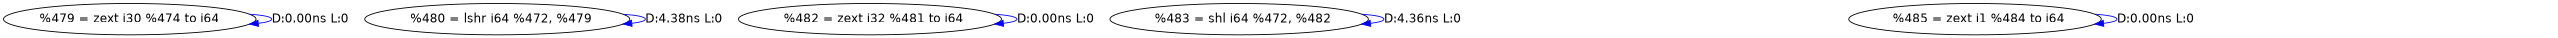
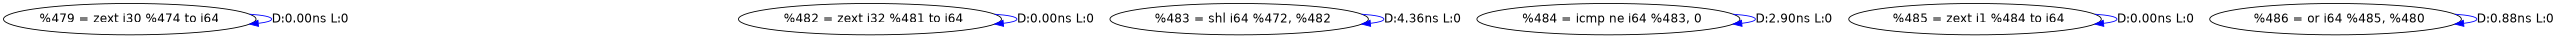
node "%480 = lshr i64 %472, %479": removed
node "%484 = icmp ne i64 %483, 0": added
node "%486 = or i64 %485, %480": added
